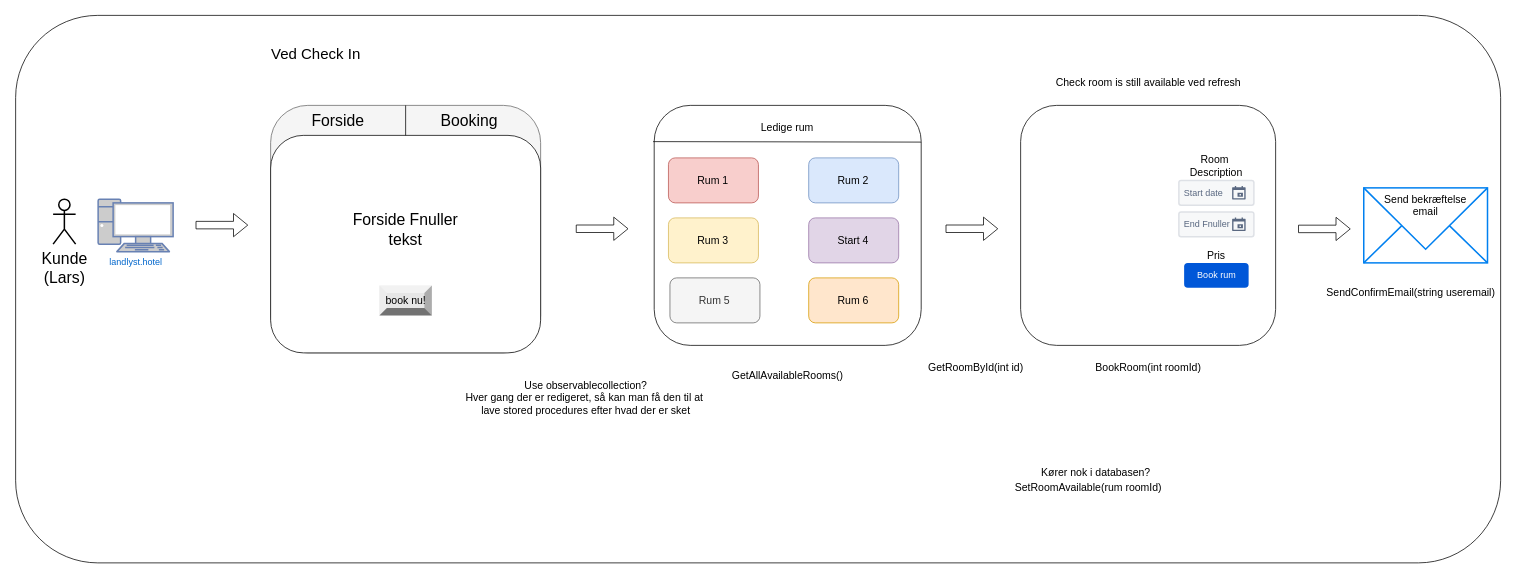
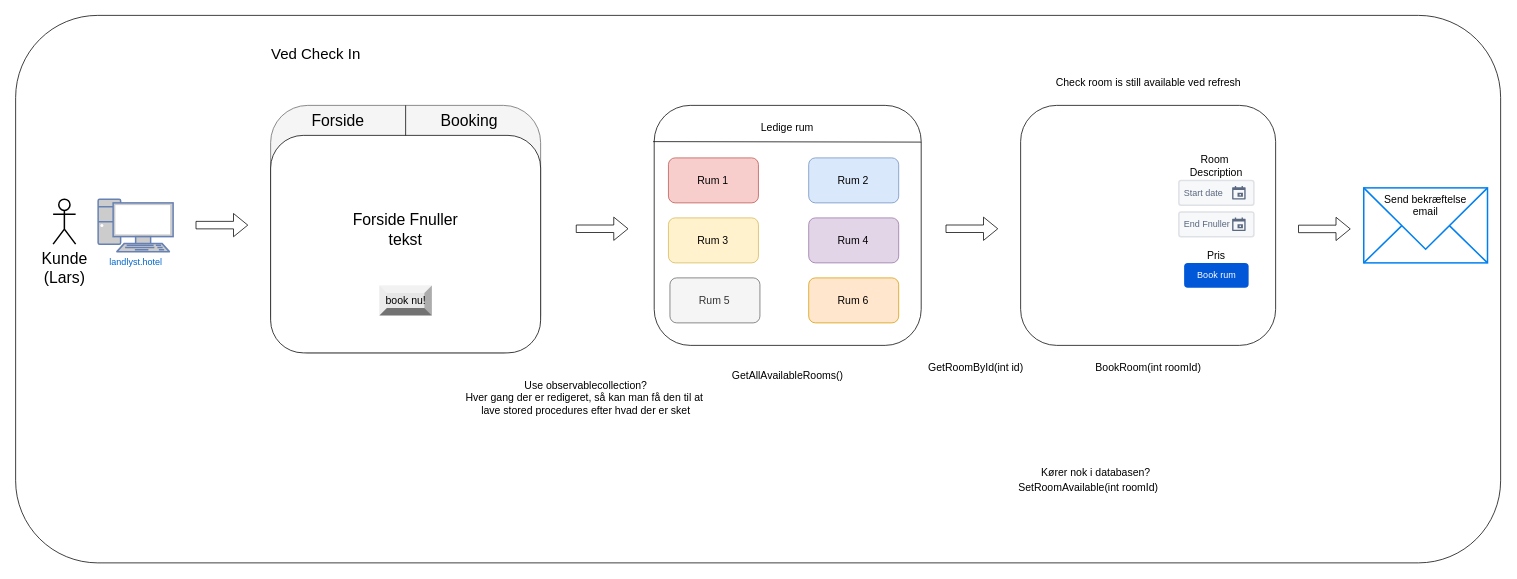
node "Start 4": label "Start 4" -> "Rum 4"
node "SendConfirmEmail(string useremail)": removed
node "SetRoomAvailable(rum roomId)": label "SetRoomAvailable(rum roomId)" -> "SetRoomAvailable(int roomId)"
